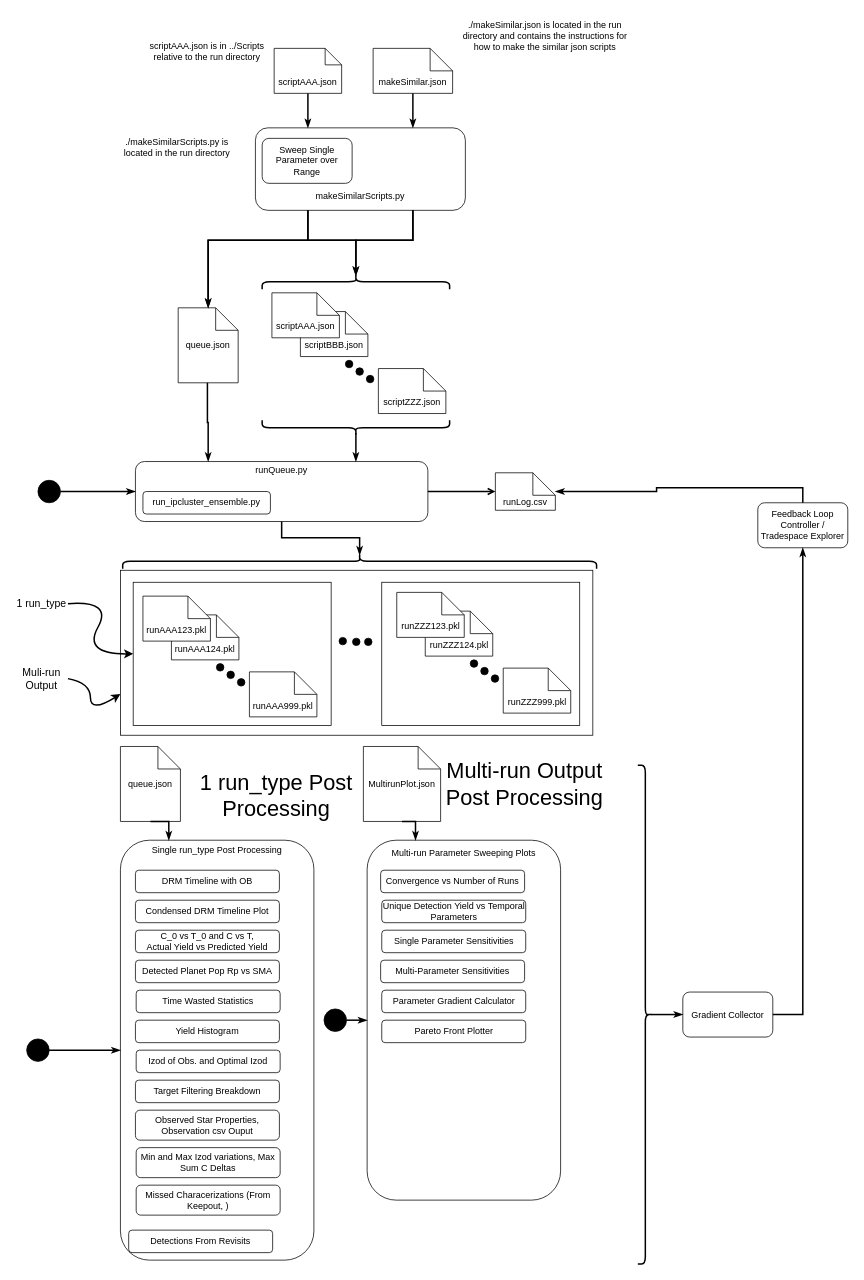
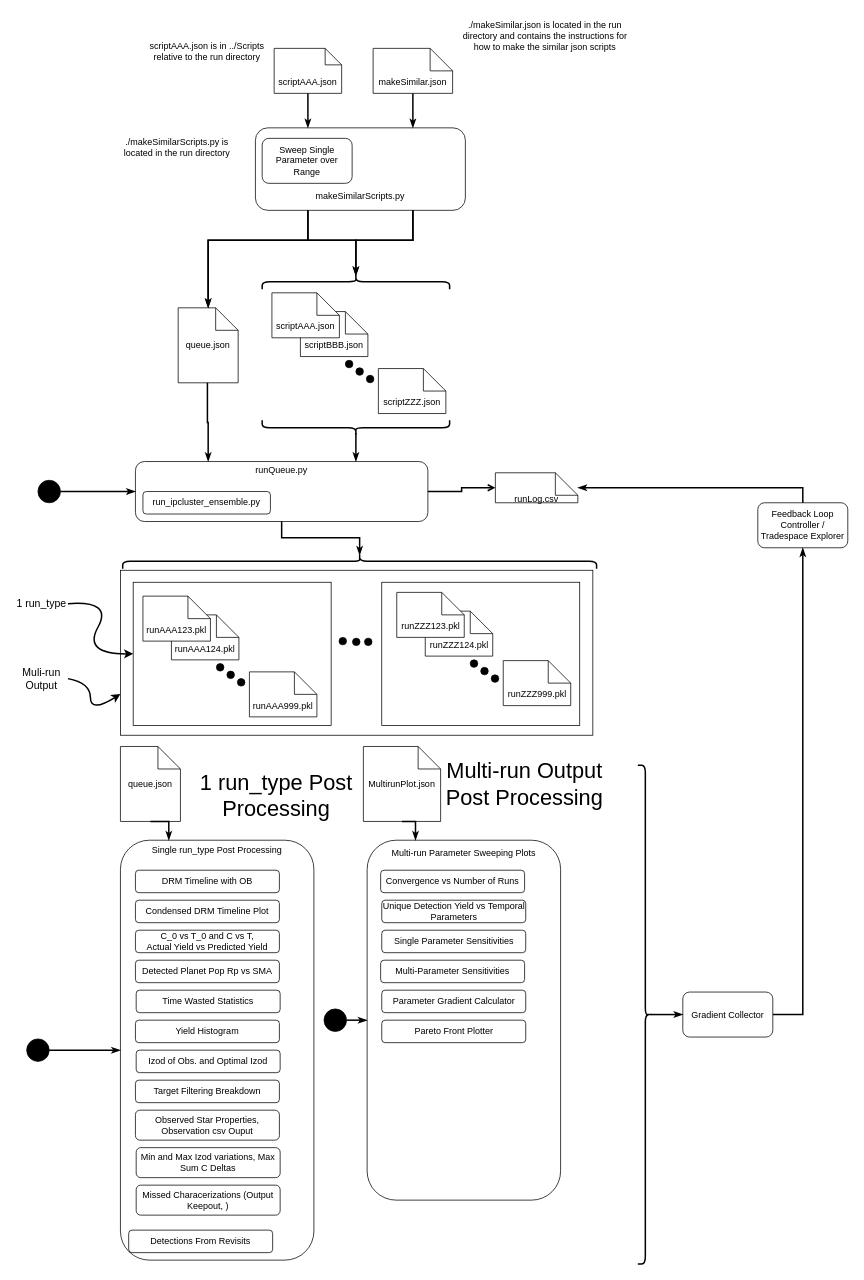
node "runLog.csv": size 60x38 -> 83x30
node "runZZZ999.pkl": moved (537, 691) -> (537, 683)
node "Missed Characerizations (From Keepout, )": label "Missed Characerizations (From Keepout, )" -> "Missed Characerizations (Output Keepout, )"
